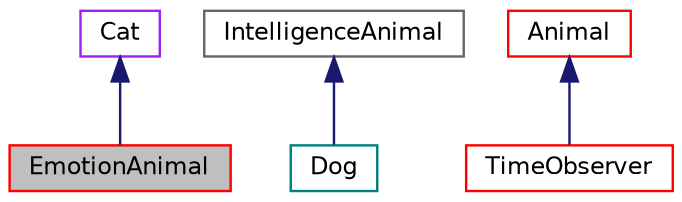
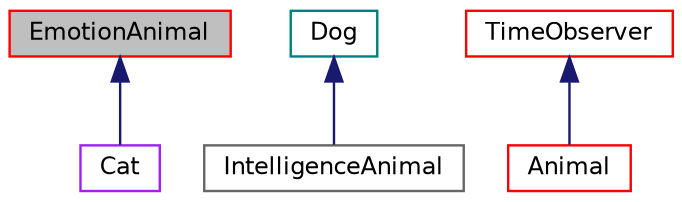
edge "EmotionAnimal" -> "Cat": reversed
edge "Dog" -> "IntelligenceAnimal": reversed
edge "TimeObserver" -> "Animal": reversed
